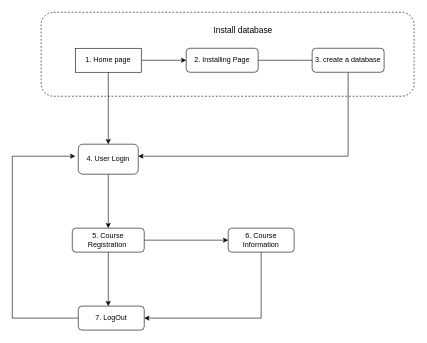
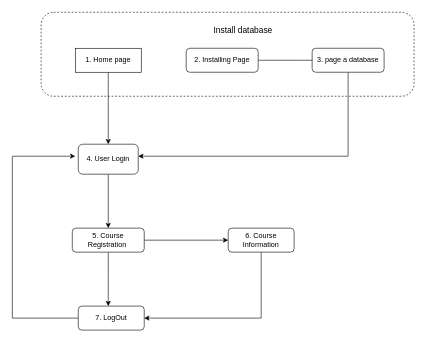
edge "1. Home page" -> "2. Installing Page": removed
node "3. create a database": label "3. create a database" -> "3. page a database"
